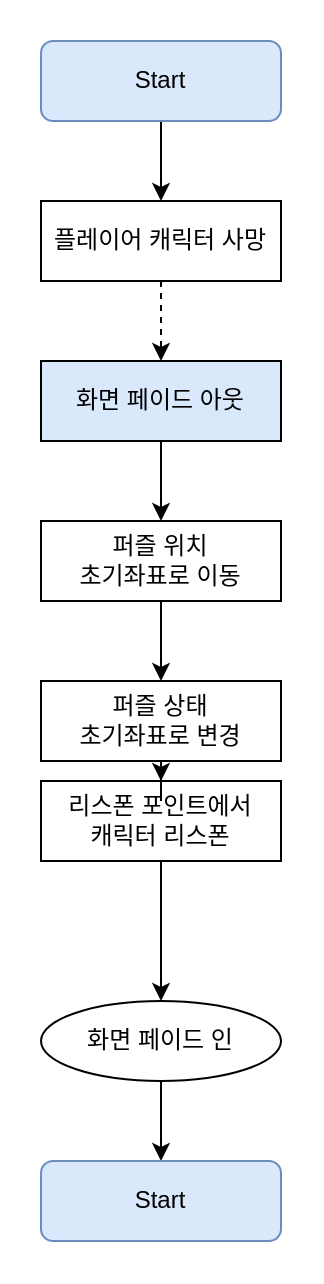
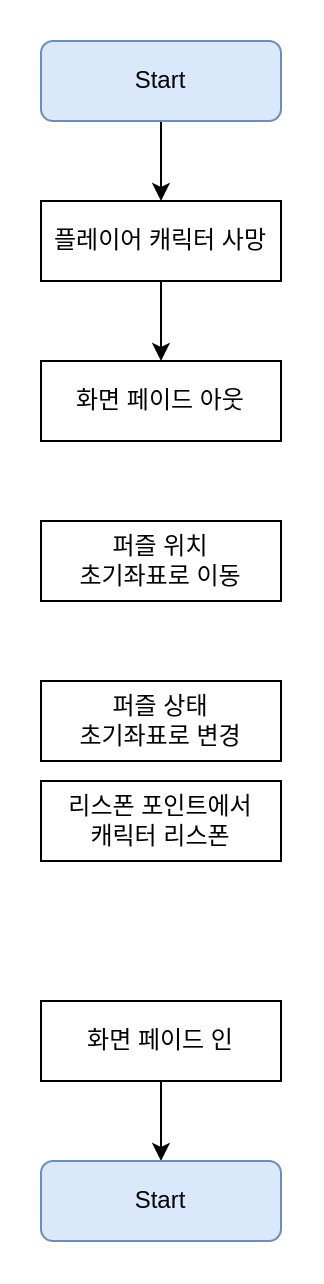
edge "플레이어 캐릭터 사망" -> "화면 페이드 아웃": style dashed -> solid
node "화면 페이드 아웃": fillcolor #dae8fc -> #ffffff
edge "화면 페이드 아웃" -> "퍼즐 위치 초기좌표로 이동": removed
edge "퍼즐 위치 초기좌표로 이동" -> "퍼즐 상태 초기좌표로 변경": removed
edge "퍼즐 상태 초기좌표로 변경" -> "리스폰 포인트에서 캐릭터 리스폰": removed
edge "리스폰 포인트에서 캐릭터 리스폰" -> "화면 페이드 인": removed
node "화면 페이드 인": shape ellipse -> rectangle
